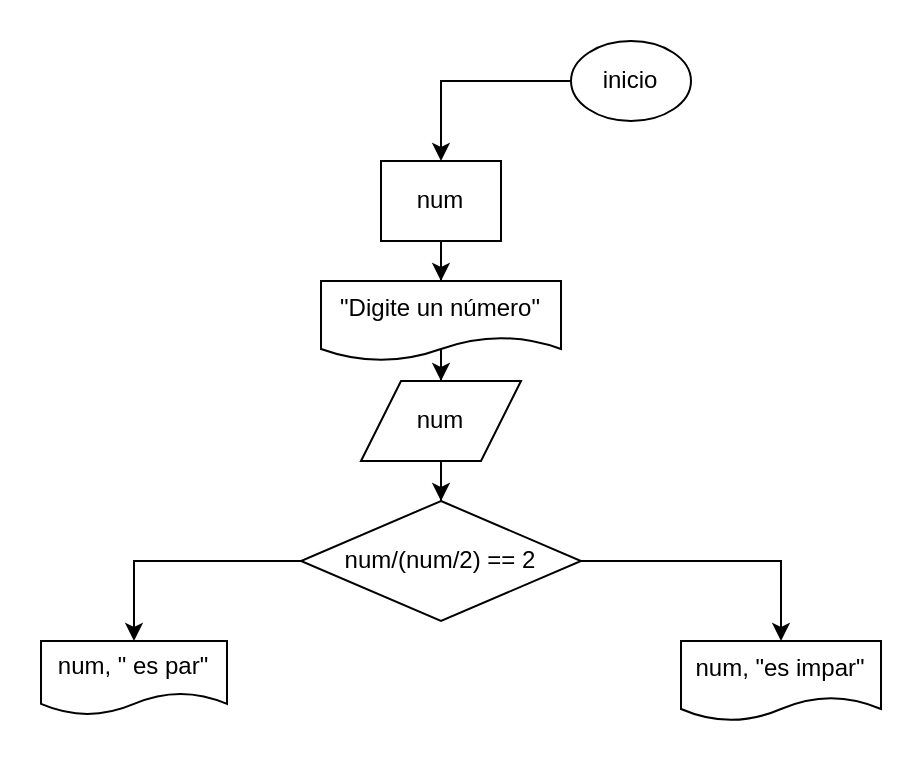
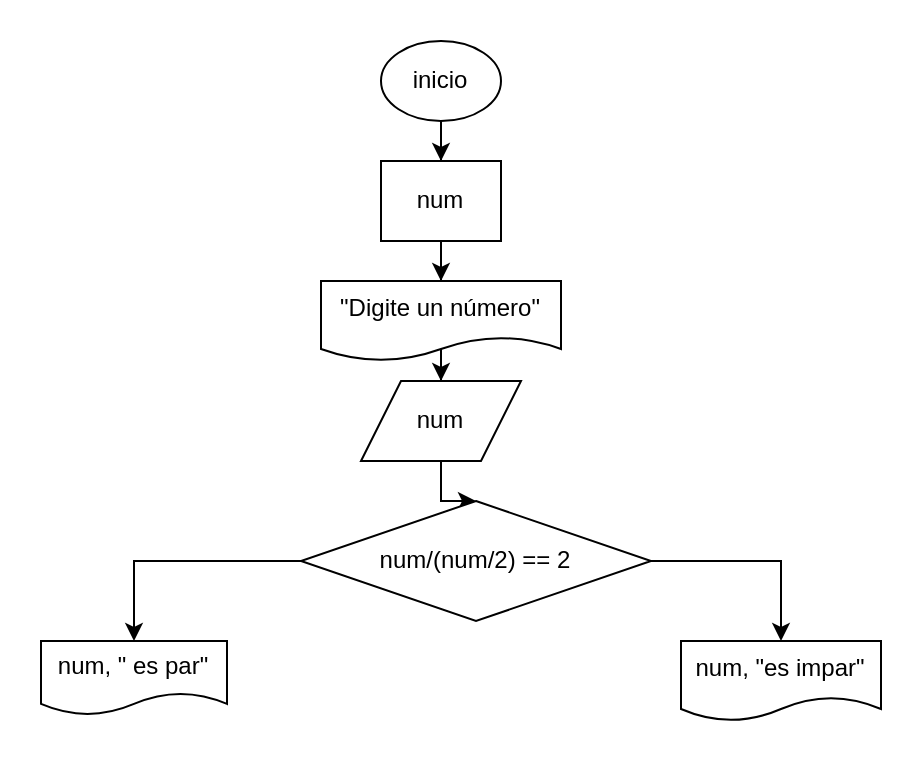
node "inicio": moved (631, 81) -> (441, 81)
node "num/(num/2) == 2": size 280x120 -> 350x120
